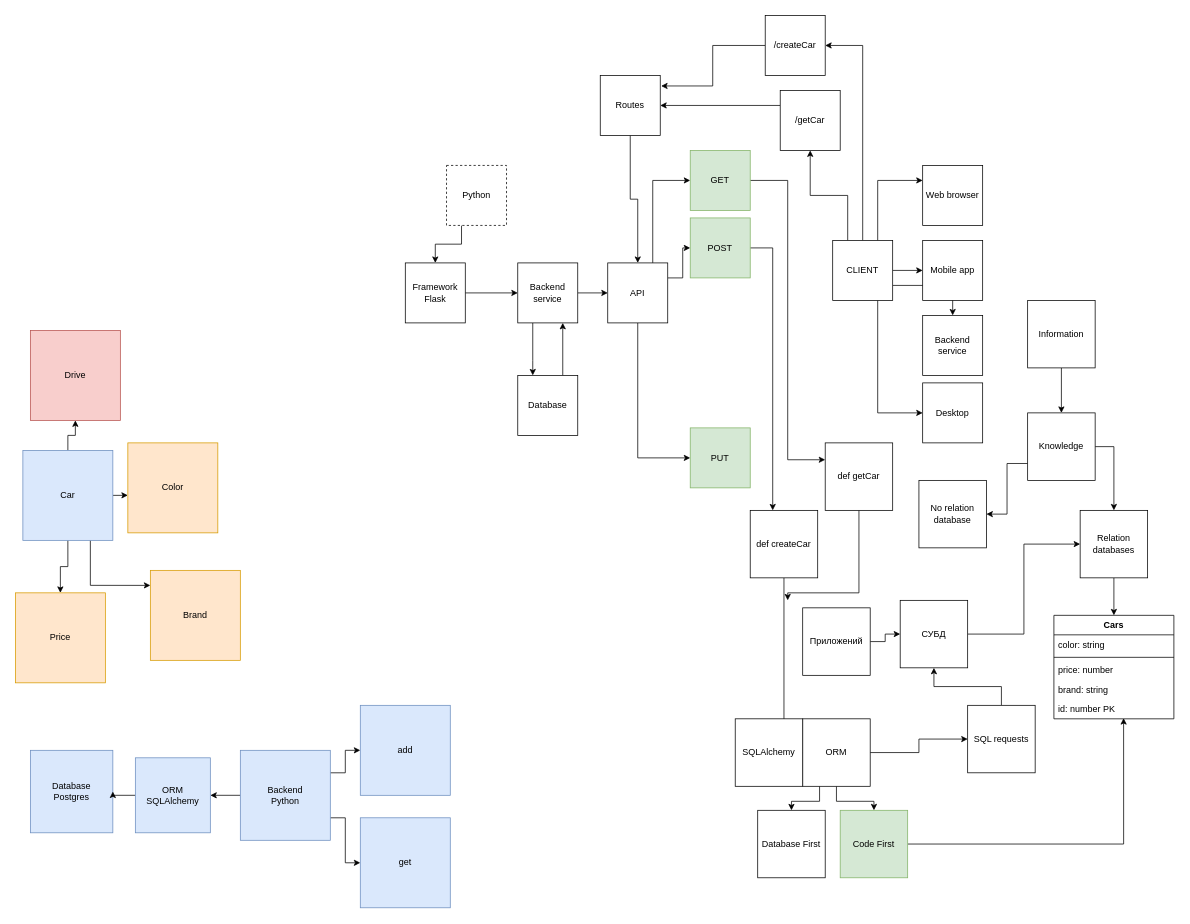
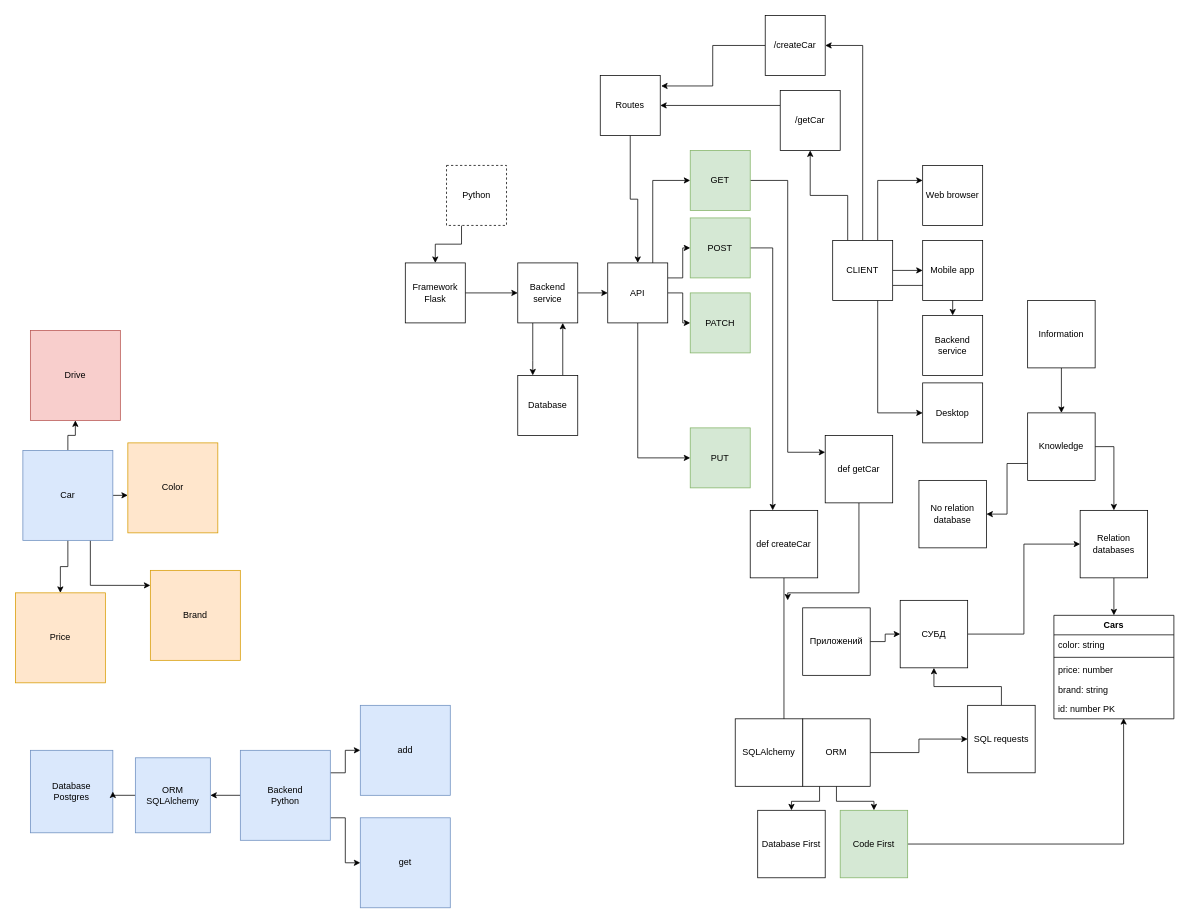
edge "API" -> "PATCH": added
node "PATCH": added
node "def getCar": moved (859, 477) -> (859, 469)
